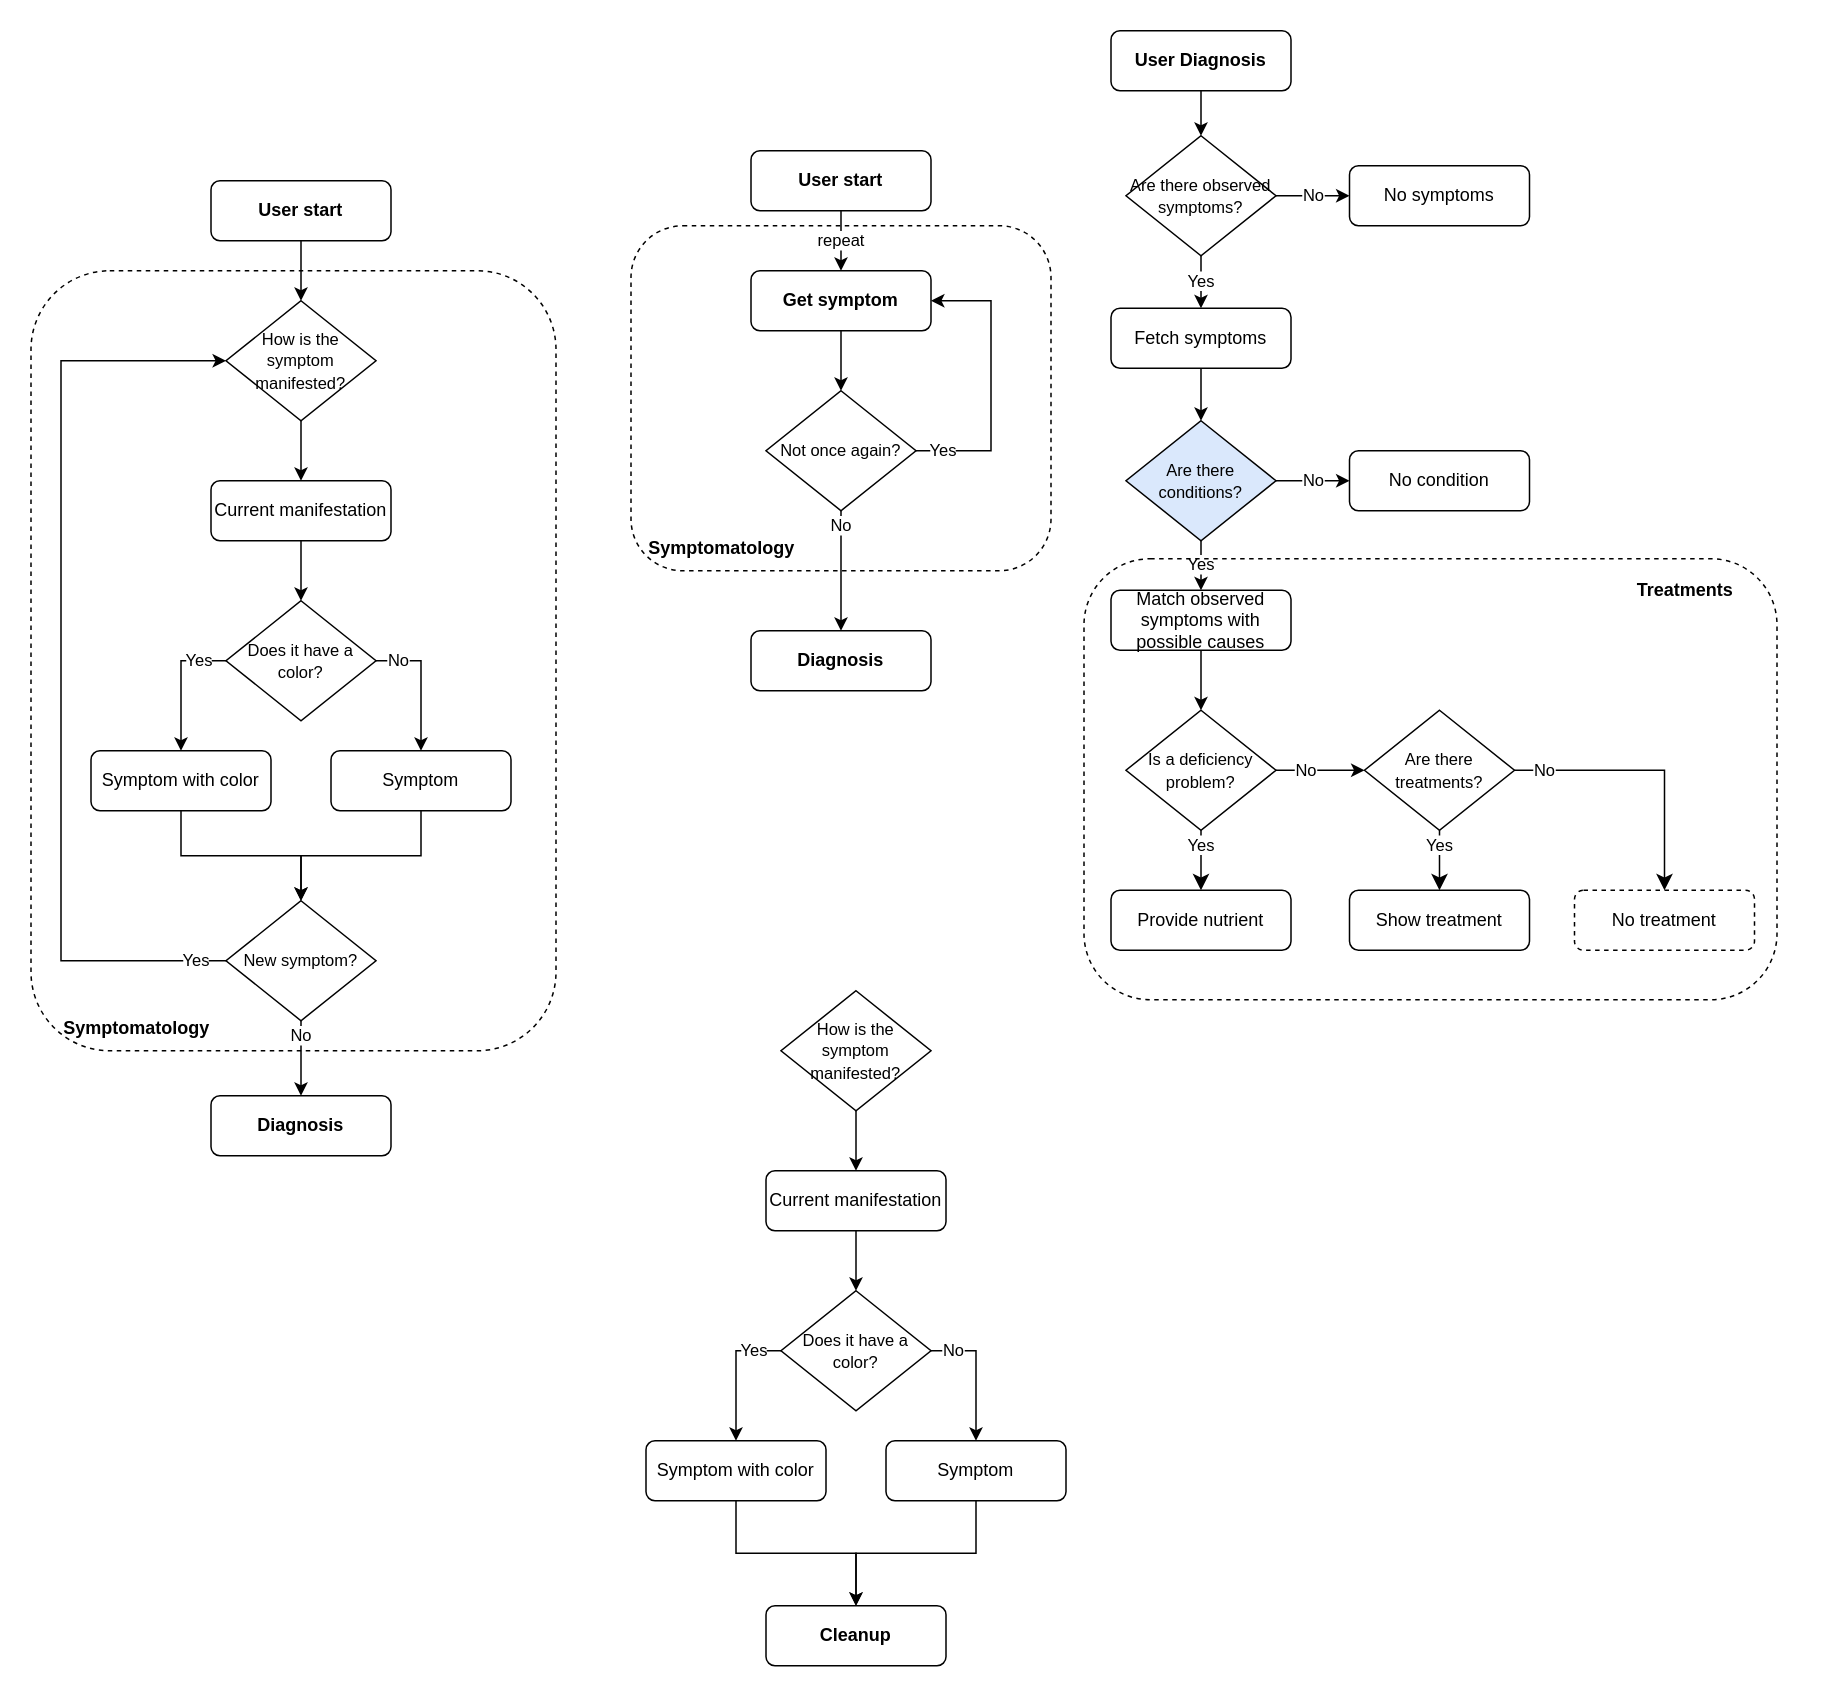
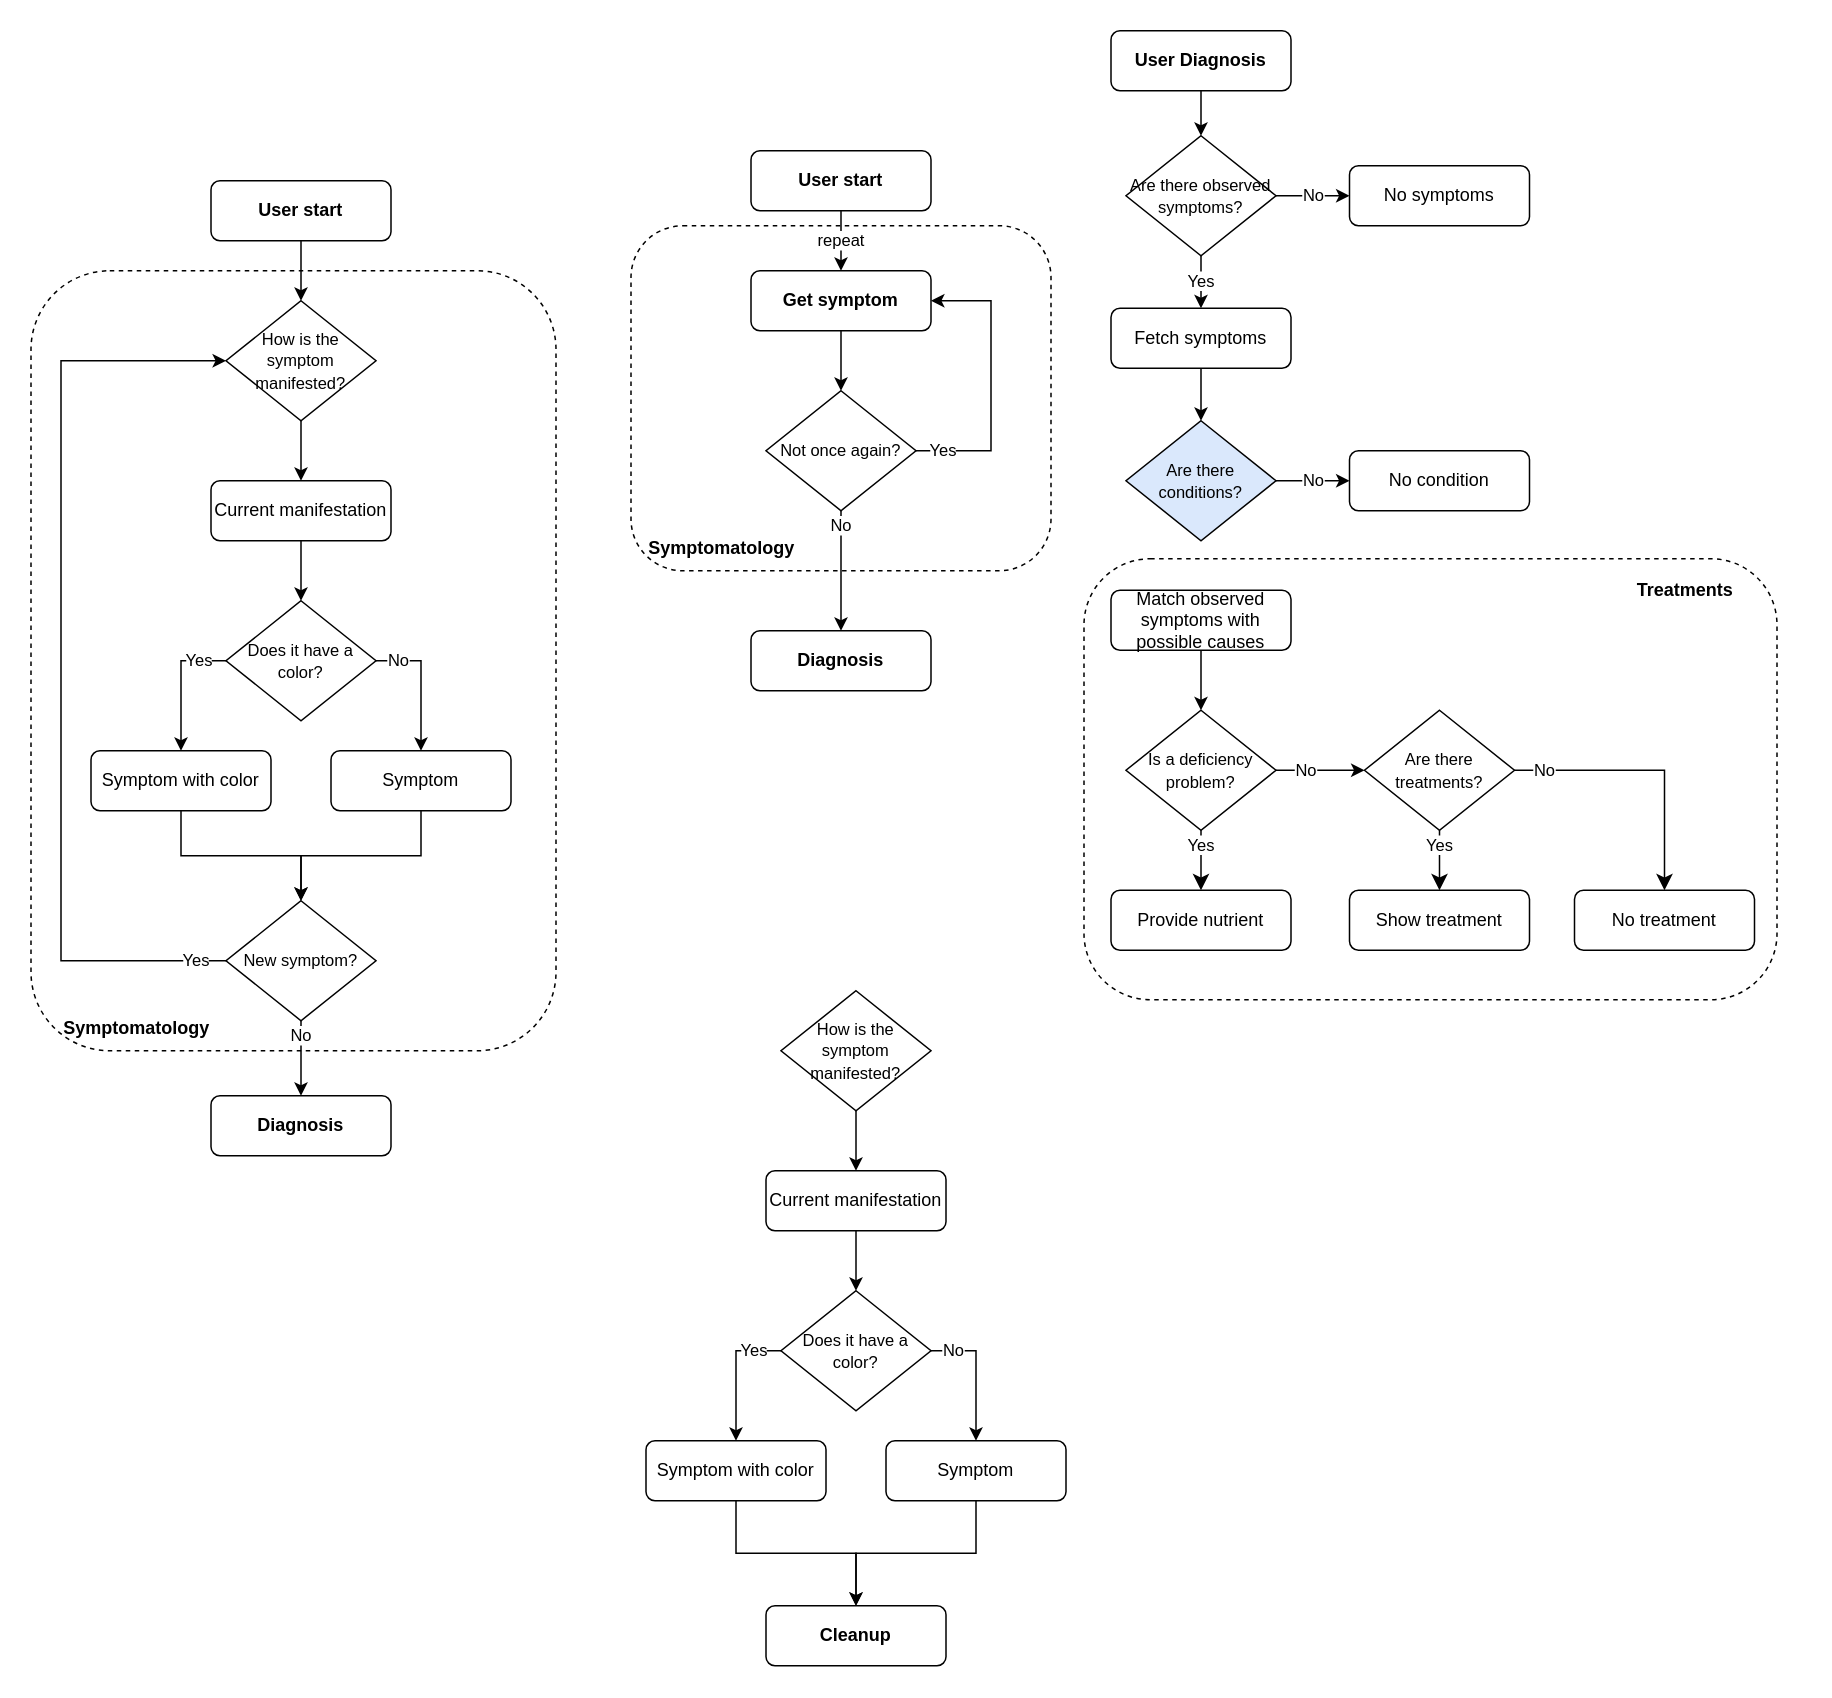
edge "Are there conditions?" -> "Match observed symptoms with possible causes": removed, label "Yes"
node "No treatment": style dashed -> solid
